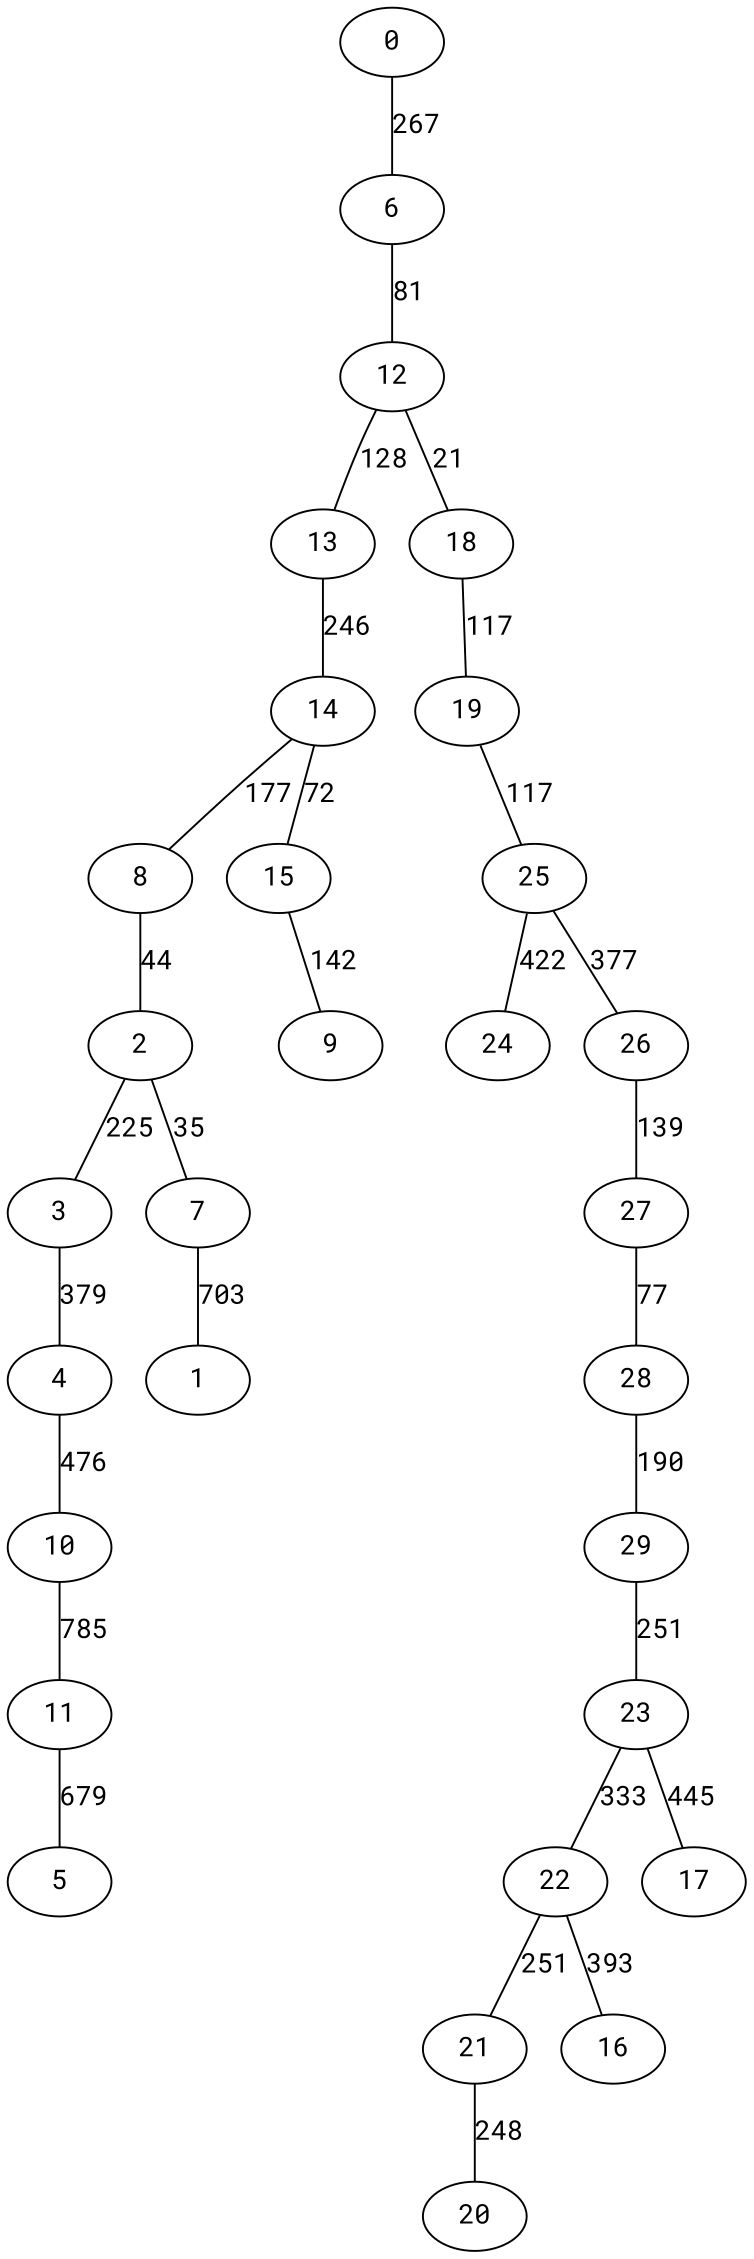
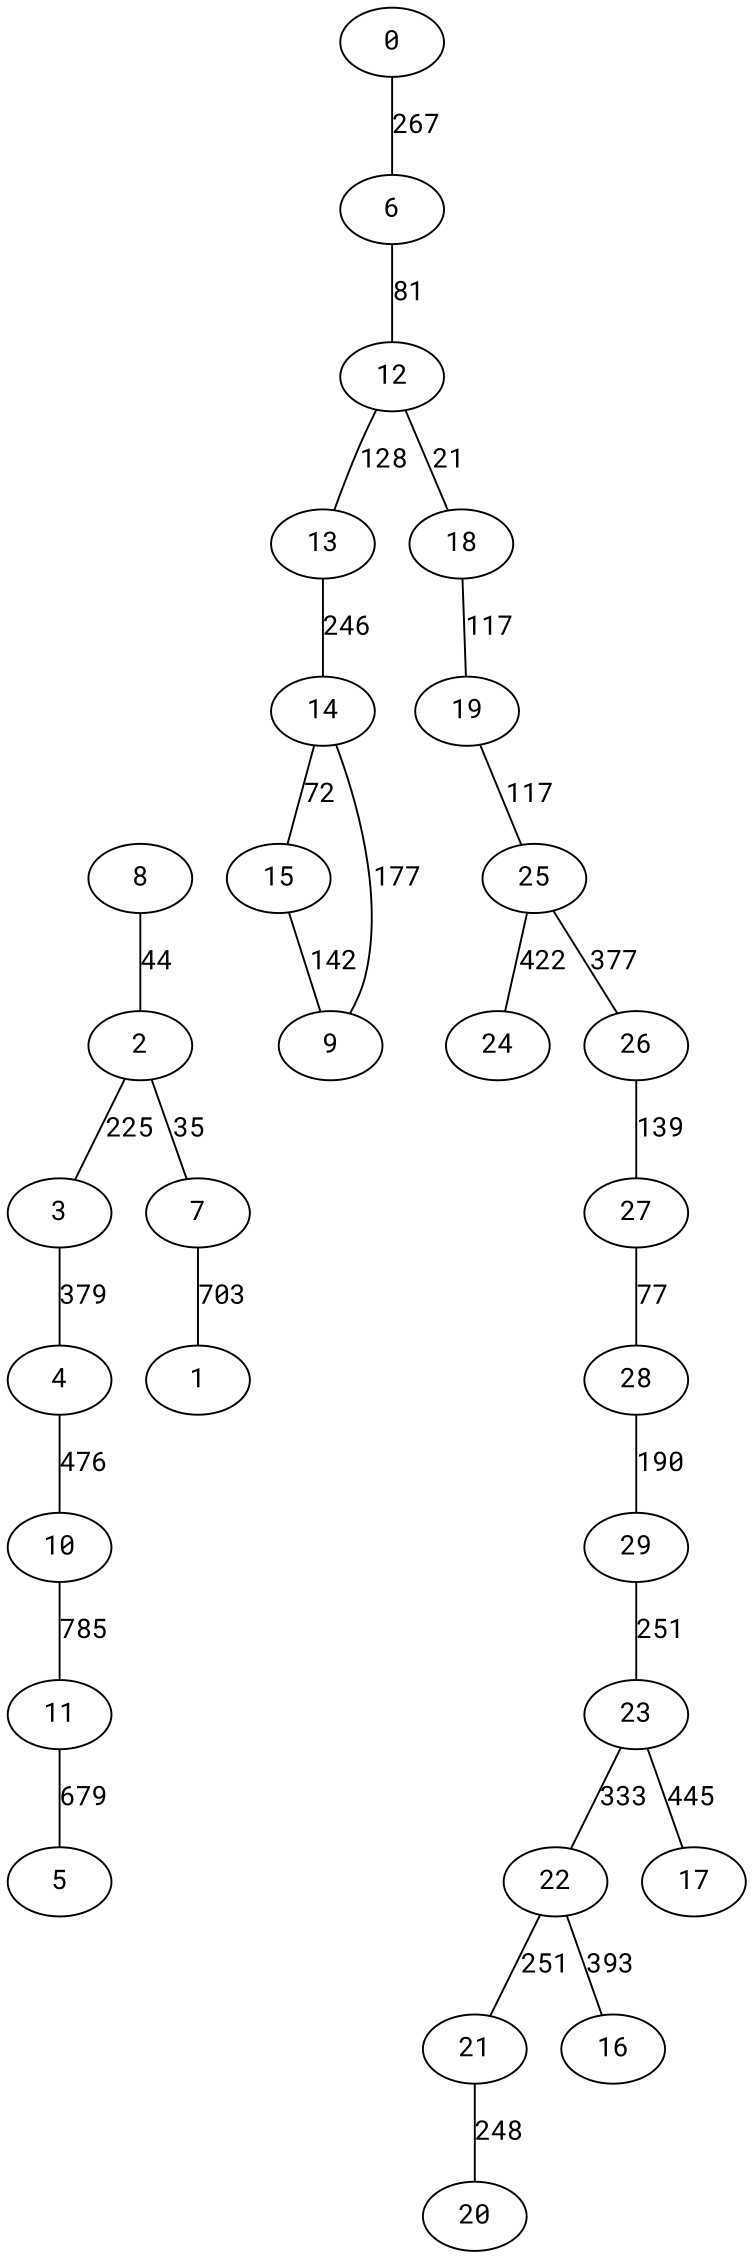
edge "14" -- "8": now "14" -- "9"
